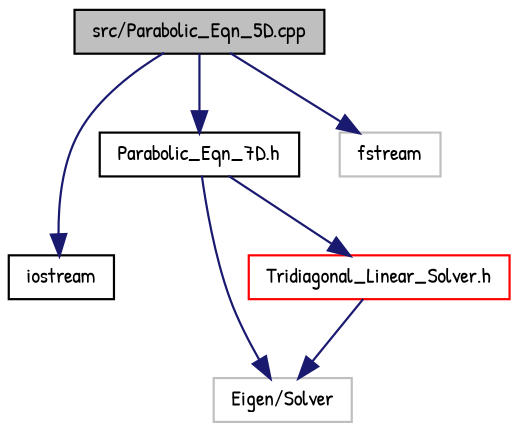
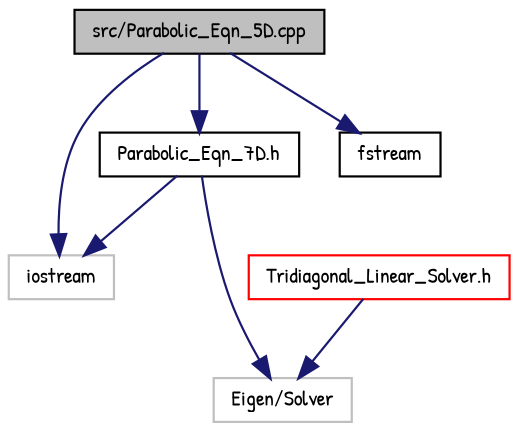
node "fstream": color grey75 -> black
edge "Parabolic_Eqn_7D.h" -> "Tridiagonal_Linear_Solver.h": now "Parabolic_Eqn_7D.h" -> "iostream"
node "iostream": color black -> grey75
